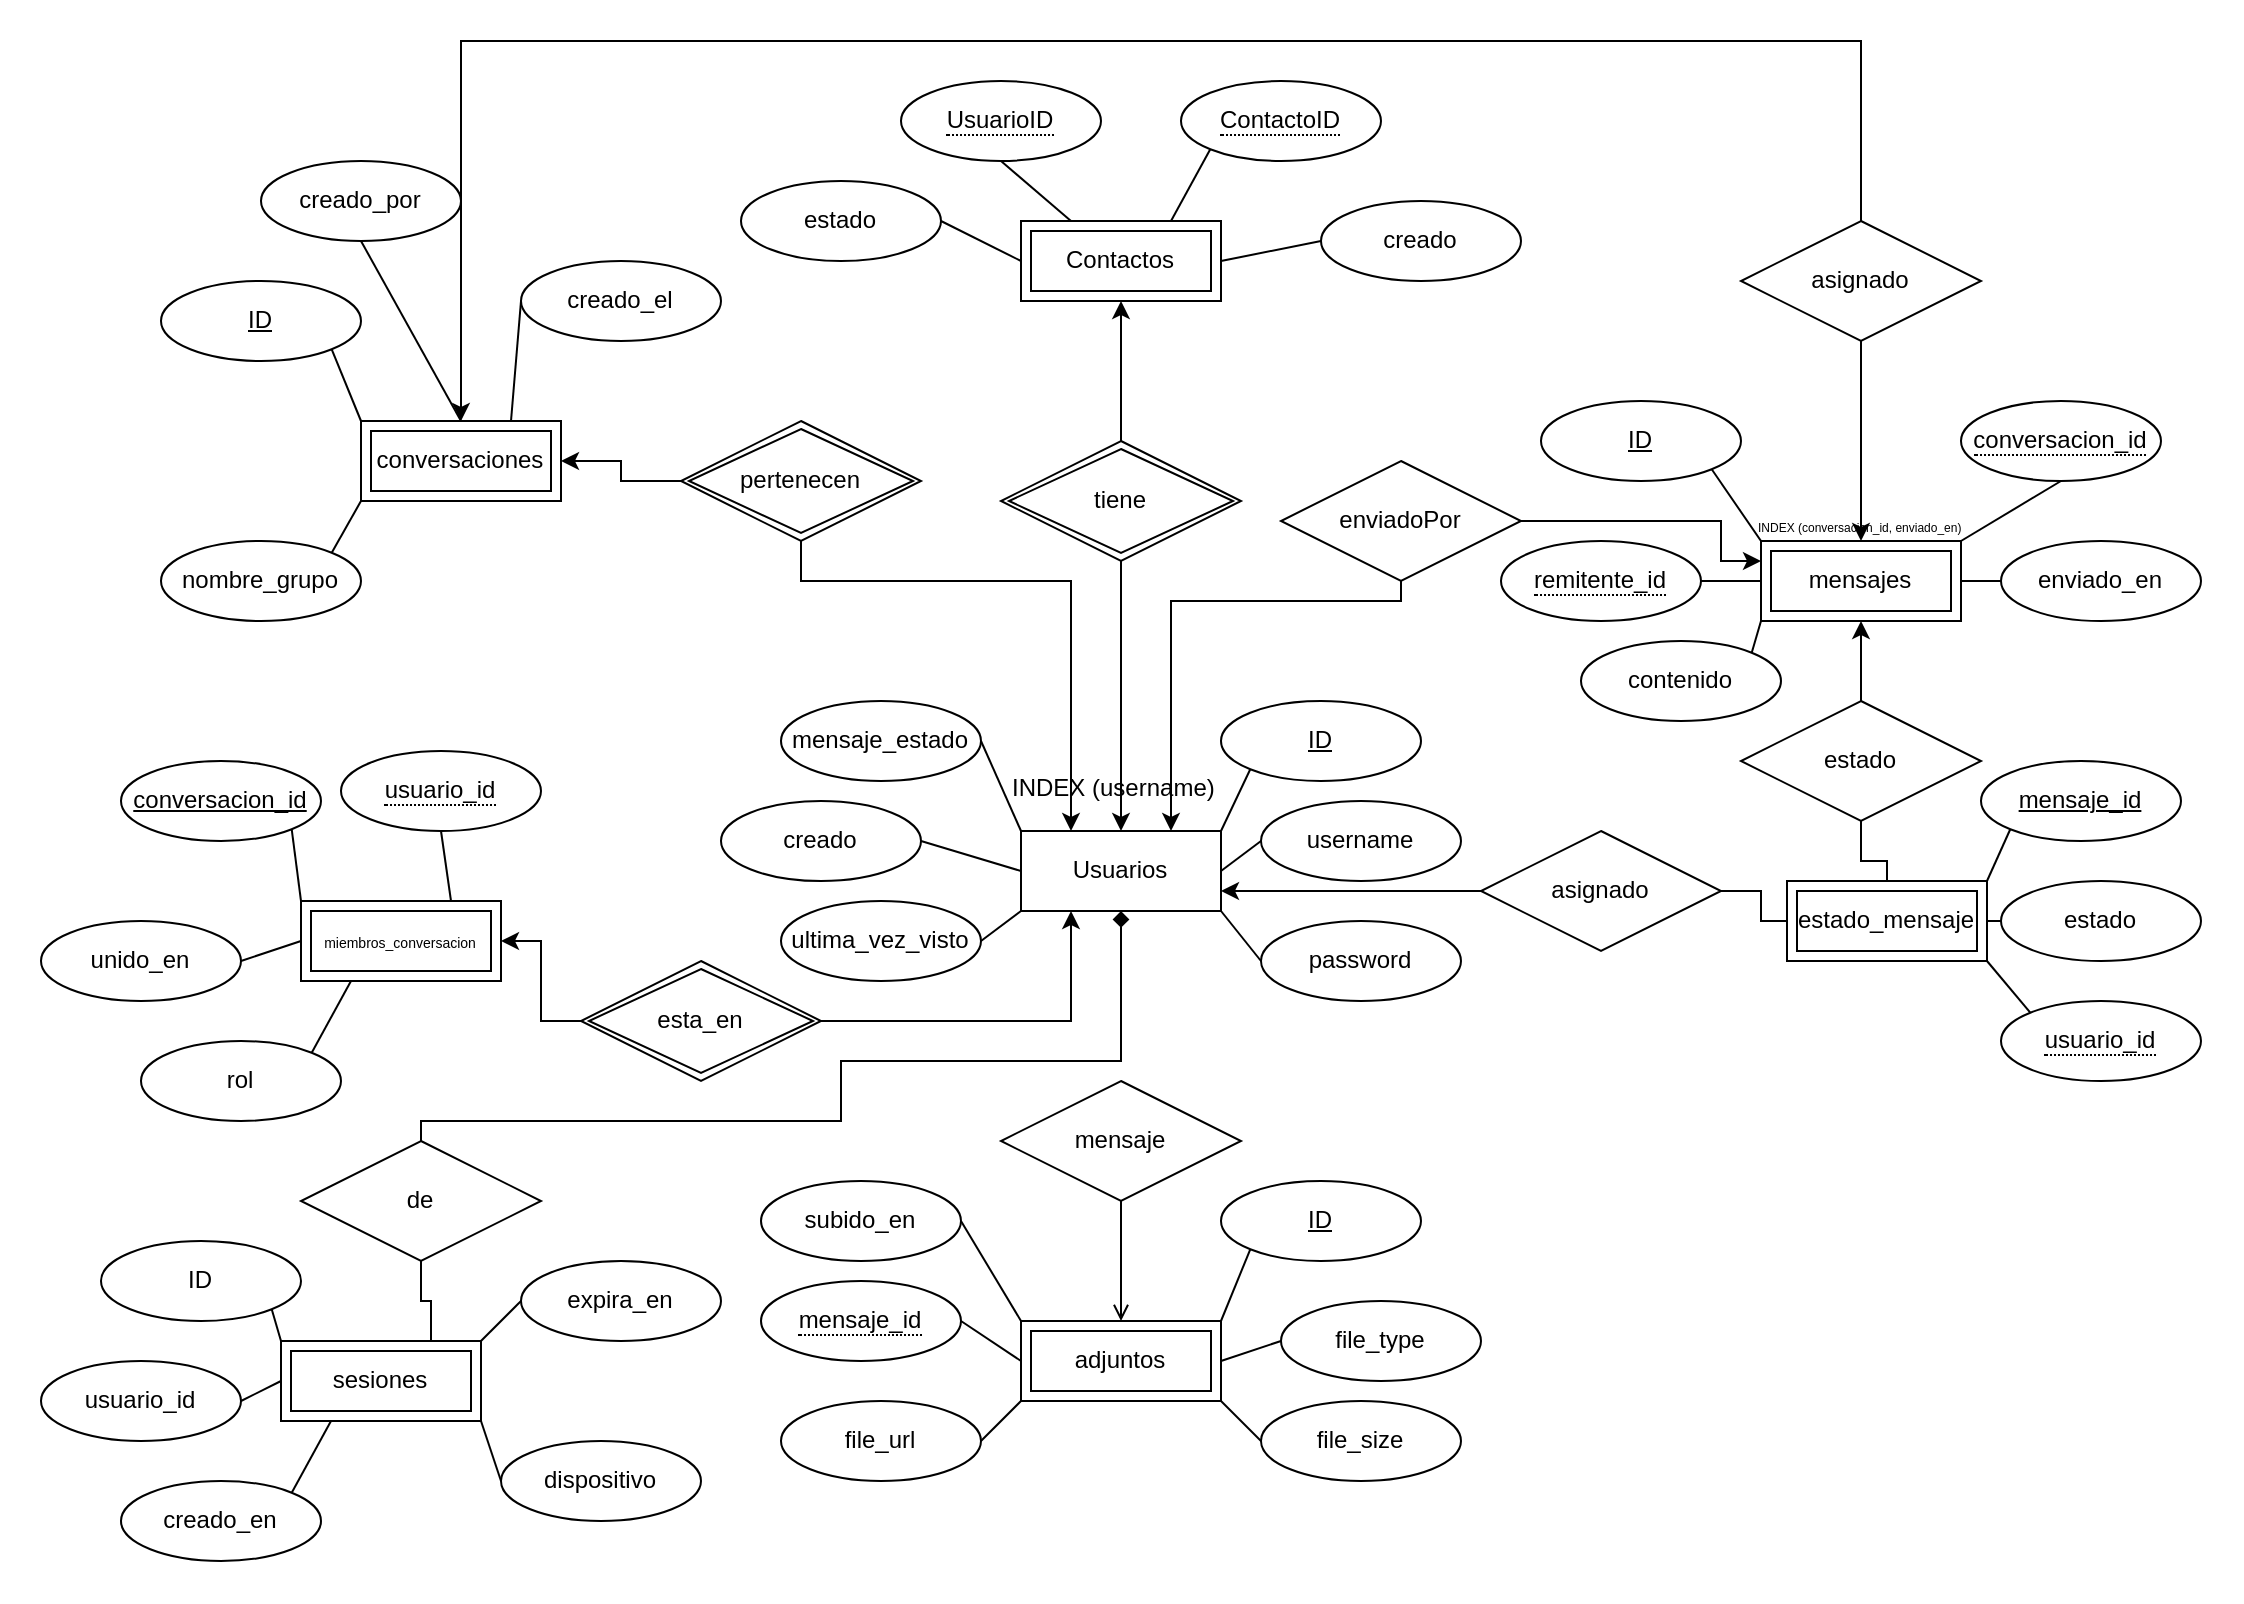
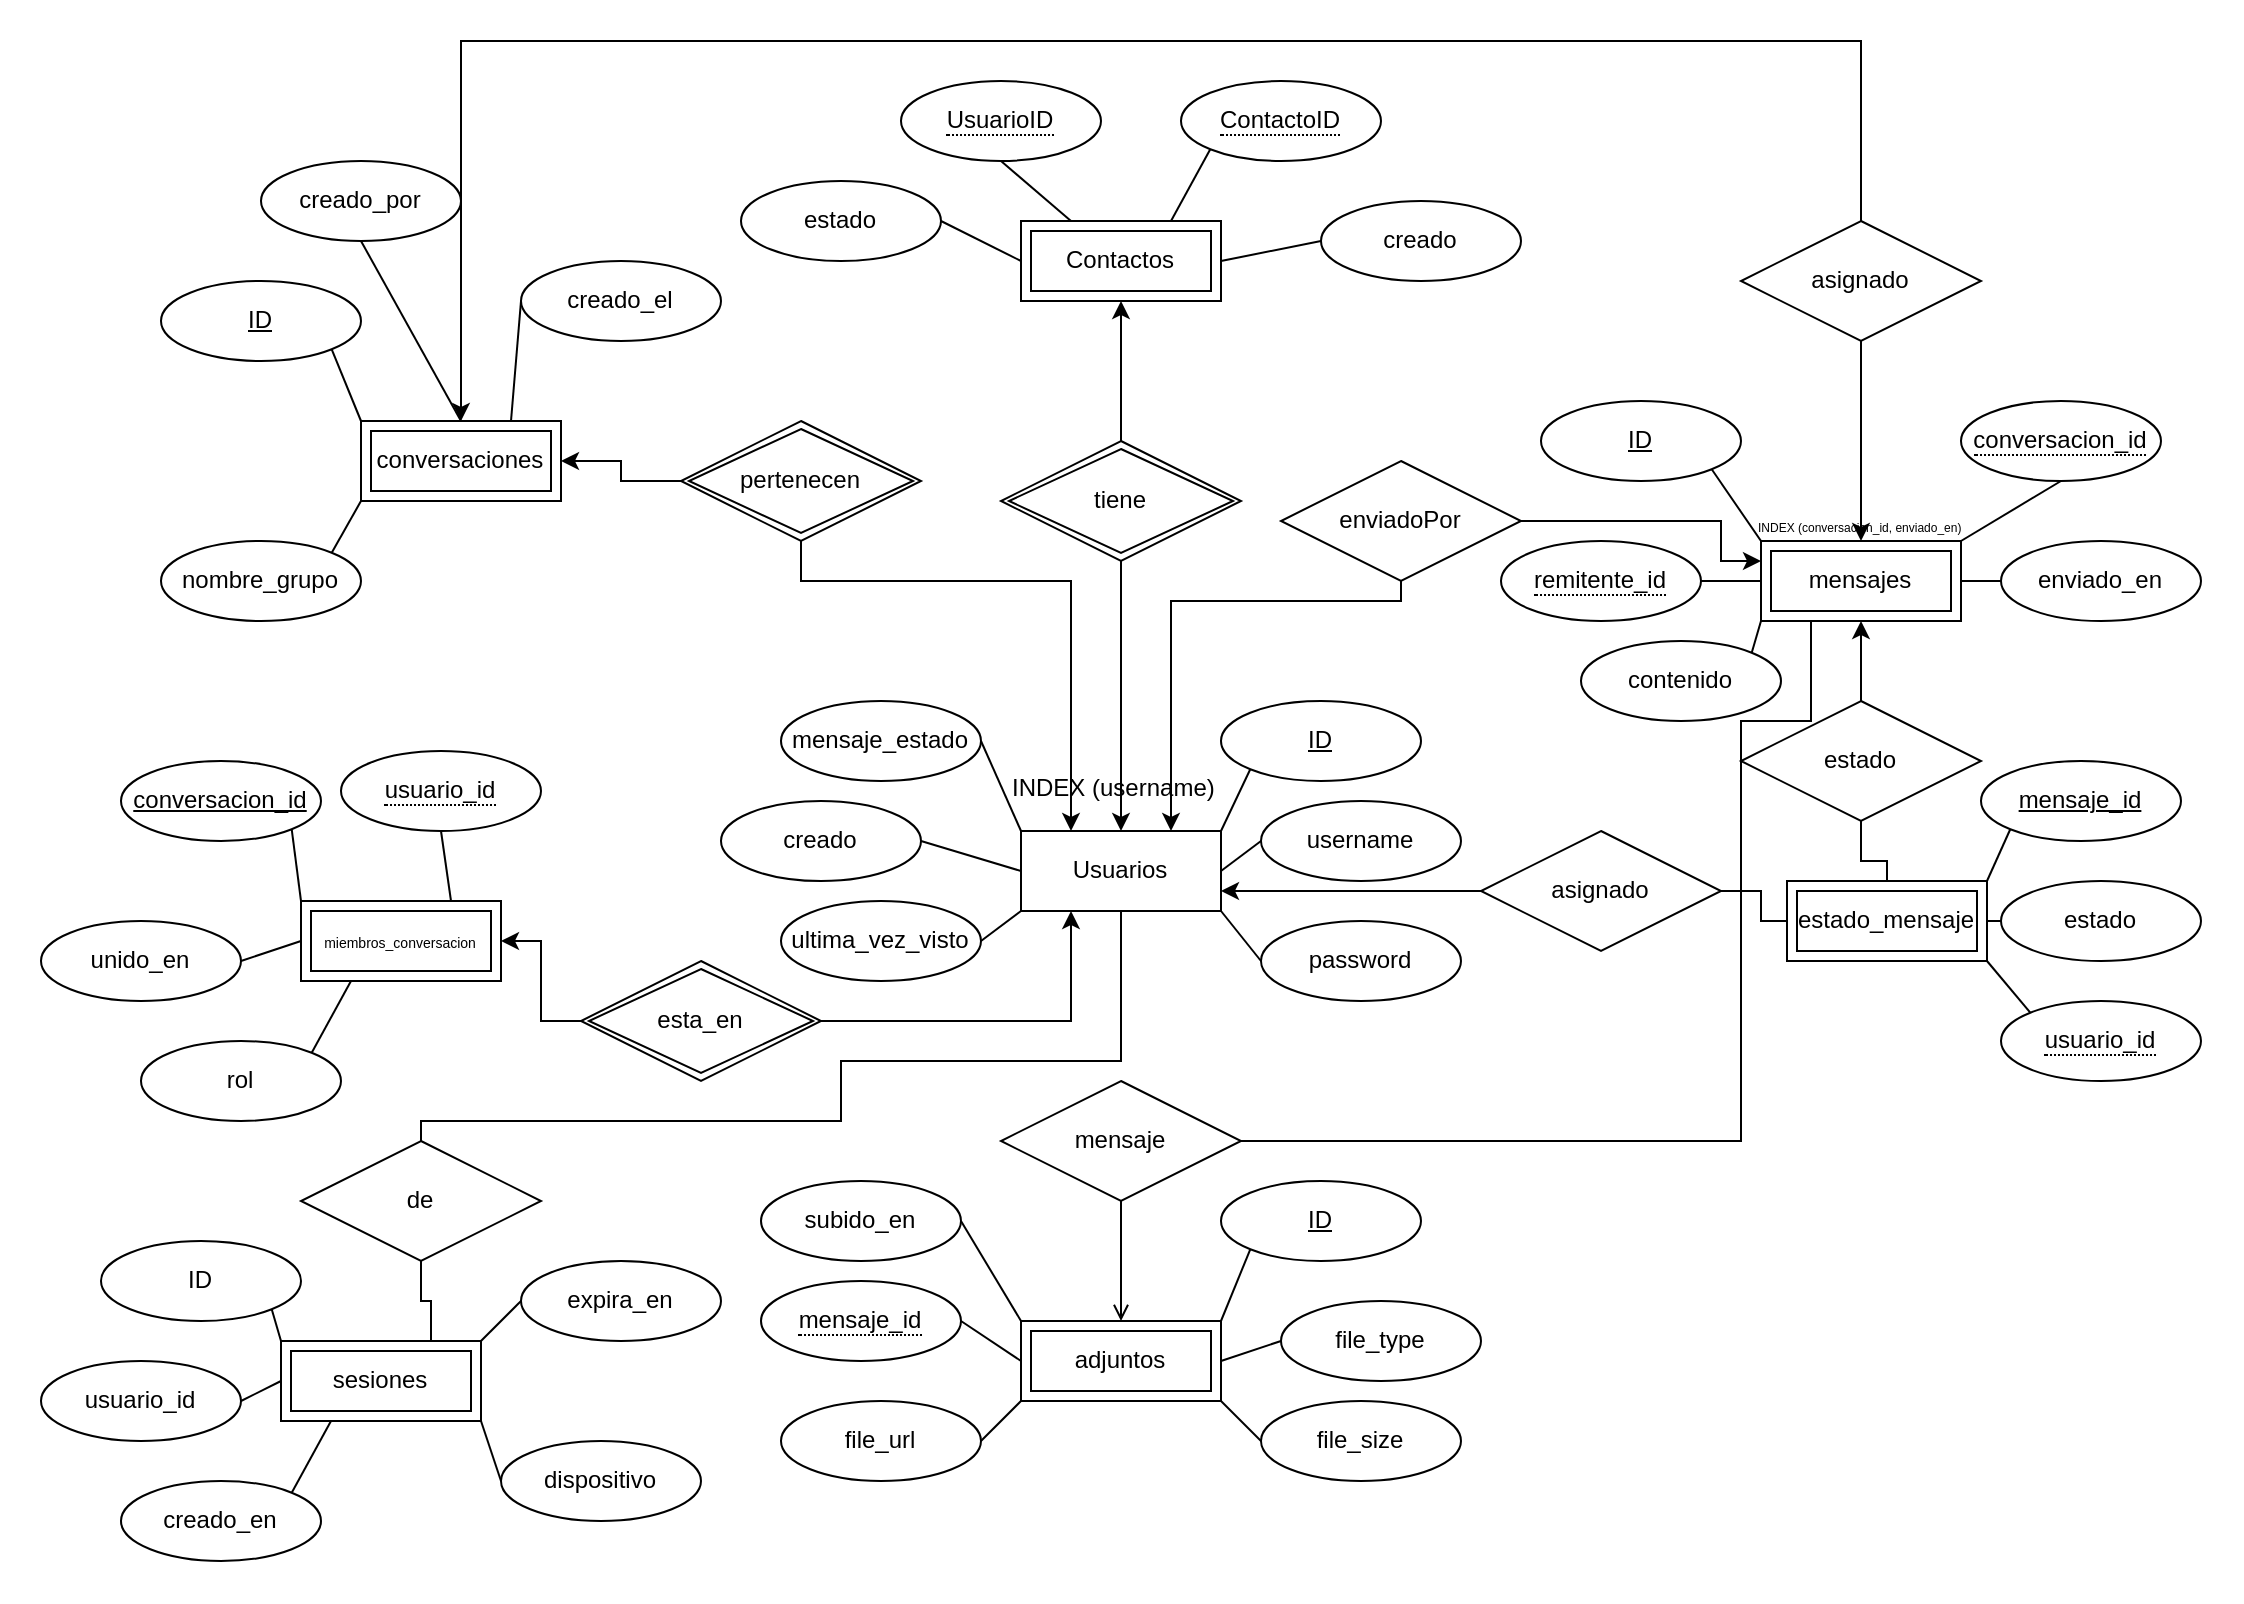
edge "de" -> "Usuarios": arrowhead diamond -> none
edge "mensajes" -- "mensaje": added
